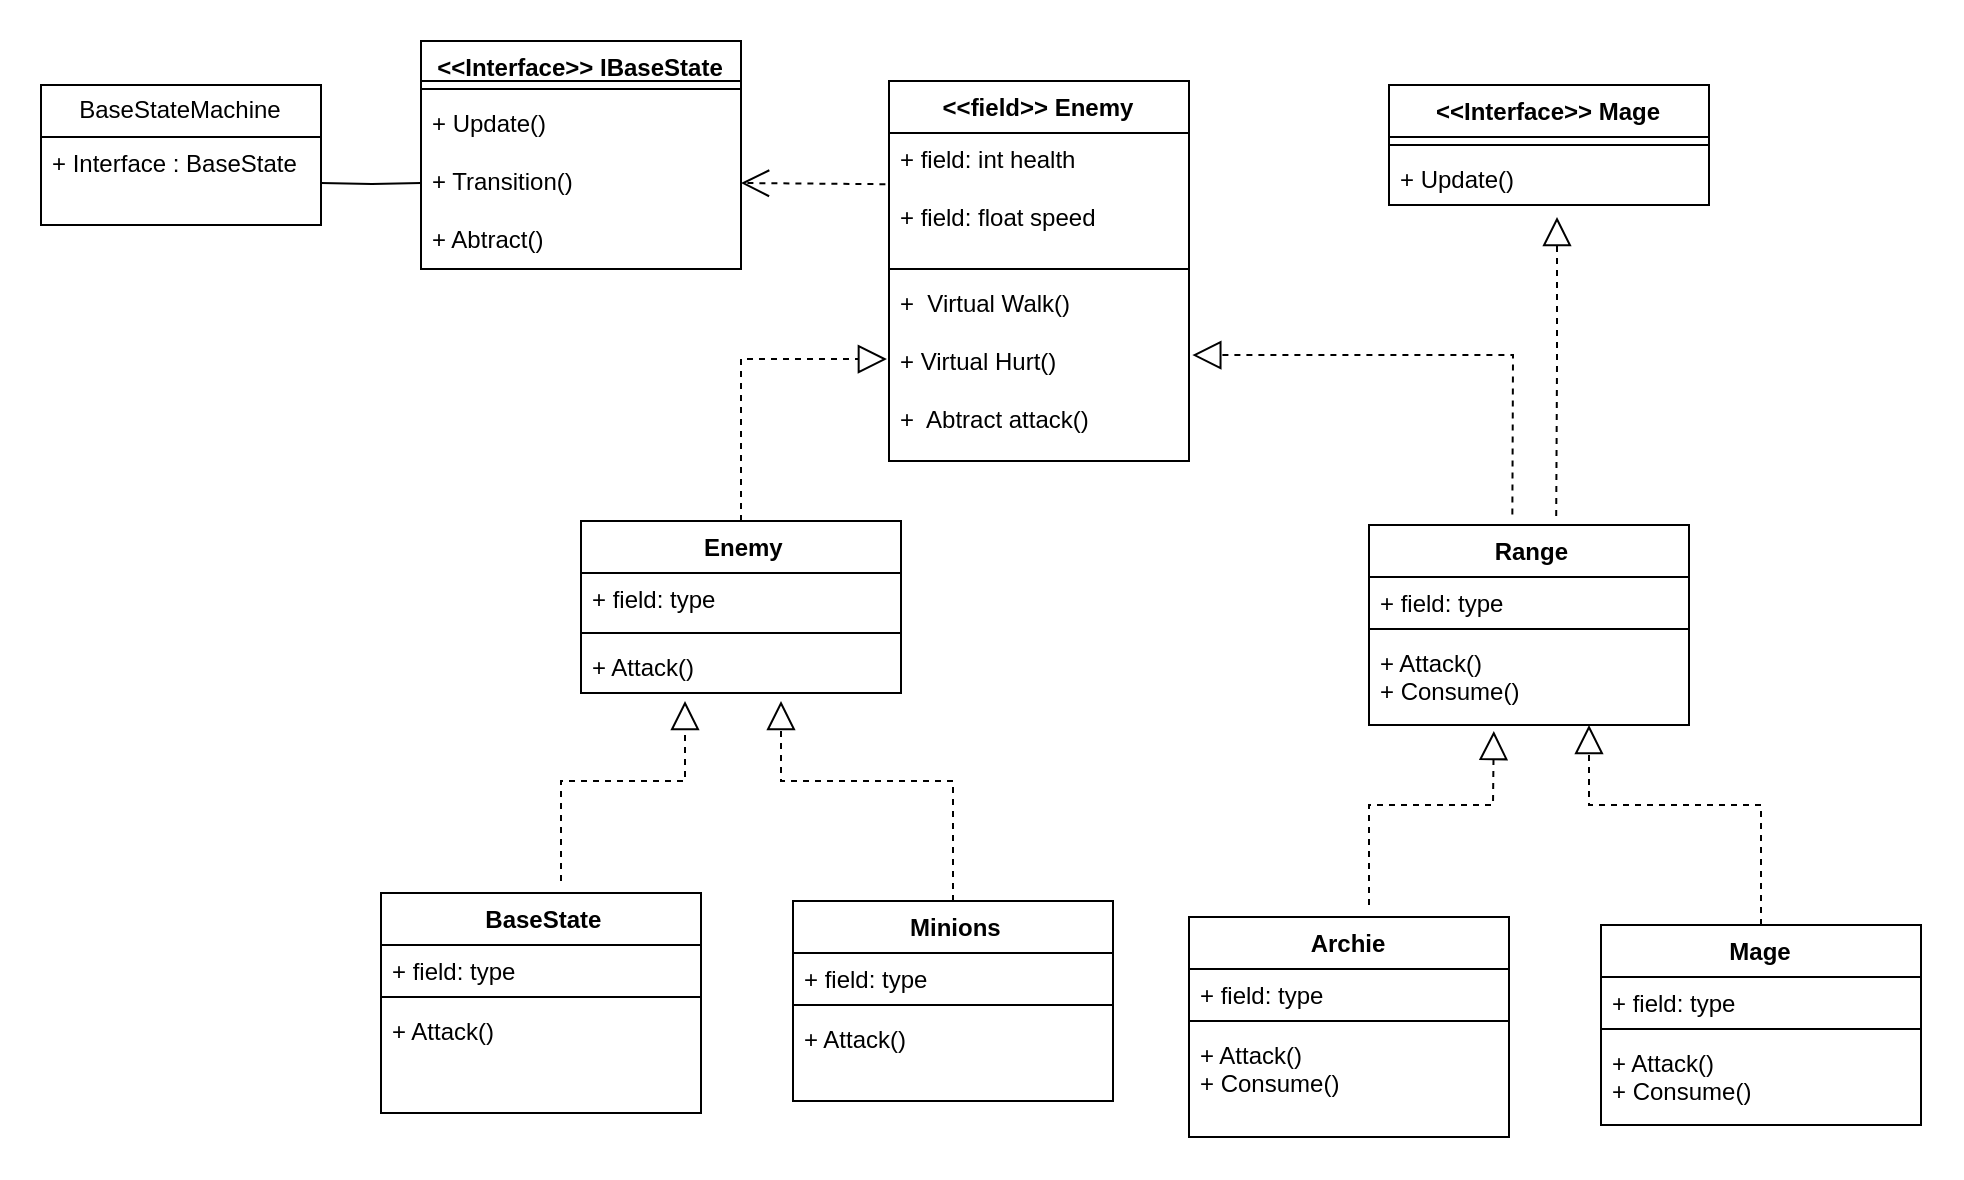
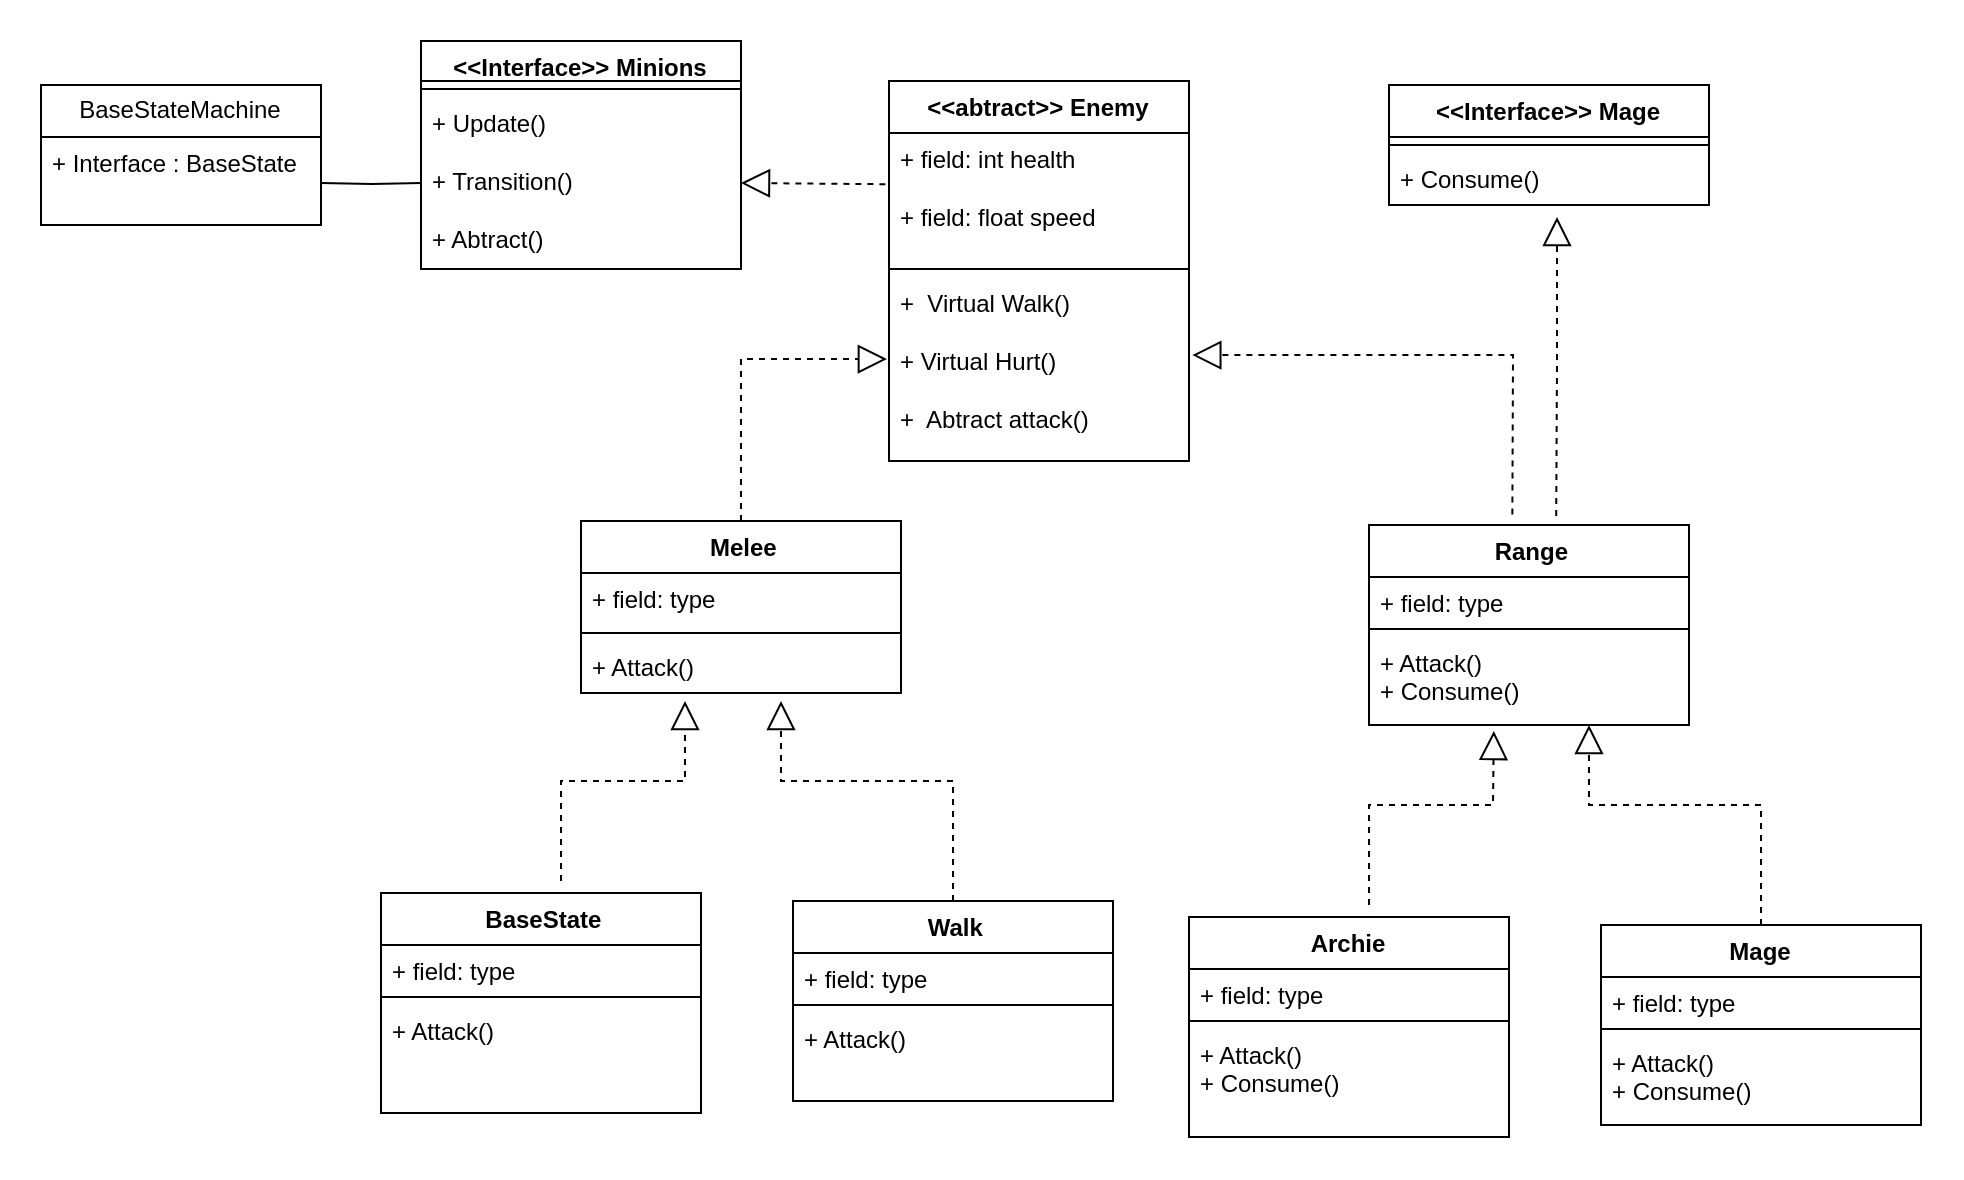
node "<<Interface>> IBaseState": label "<<Interface>> IBaseState" -> "<<Interface>> Minions"
node "<<field>> Enemy": label "<<field>> Enemy" -> "<<abtract>> Enemy"
node "+ Update()": label "+ Update()" -> "+ Consume()"
edge "+ field: int health + field: float speed" -> "+ Update() + Transition() + Abtract()": arrowhead open -> block
node "Enemy": label "Enemy" -> "Melee"
node "Minions": label "Minions" -> "Walk"
